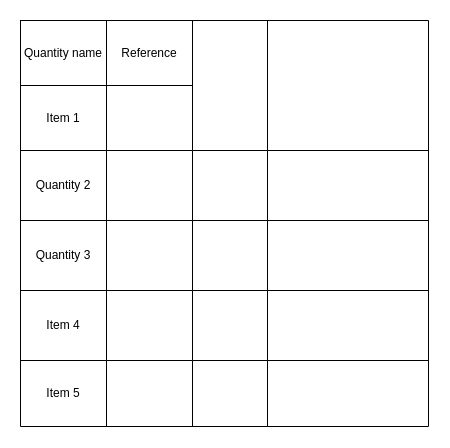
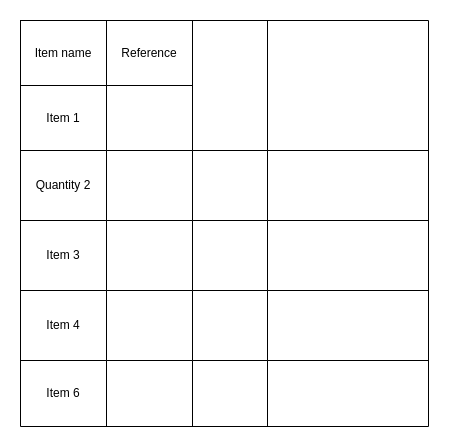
node "Quantity name": label "Quantity name" -> "Item name"
node "Quantity 3": label "Quantity 3" -> "Item 3"
node "Item 5": label "Item 5" -> "Item 6"
